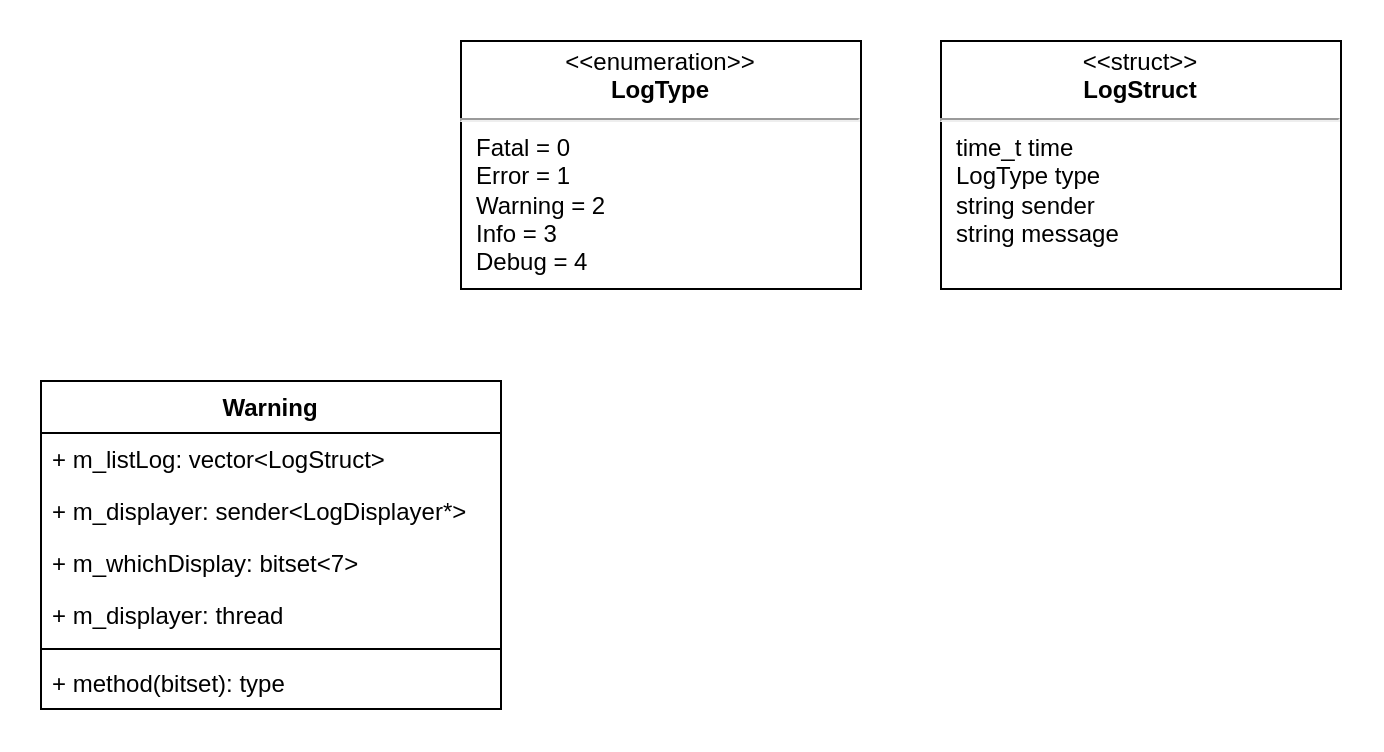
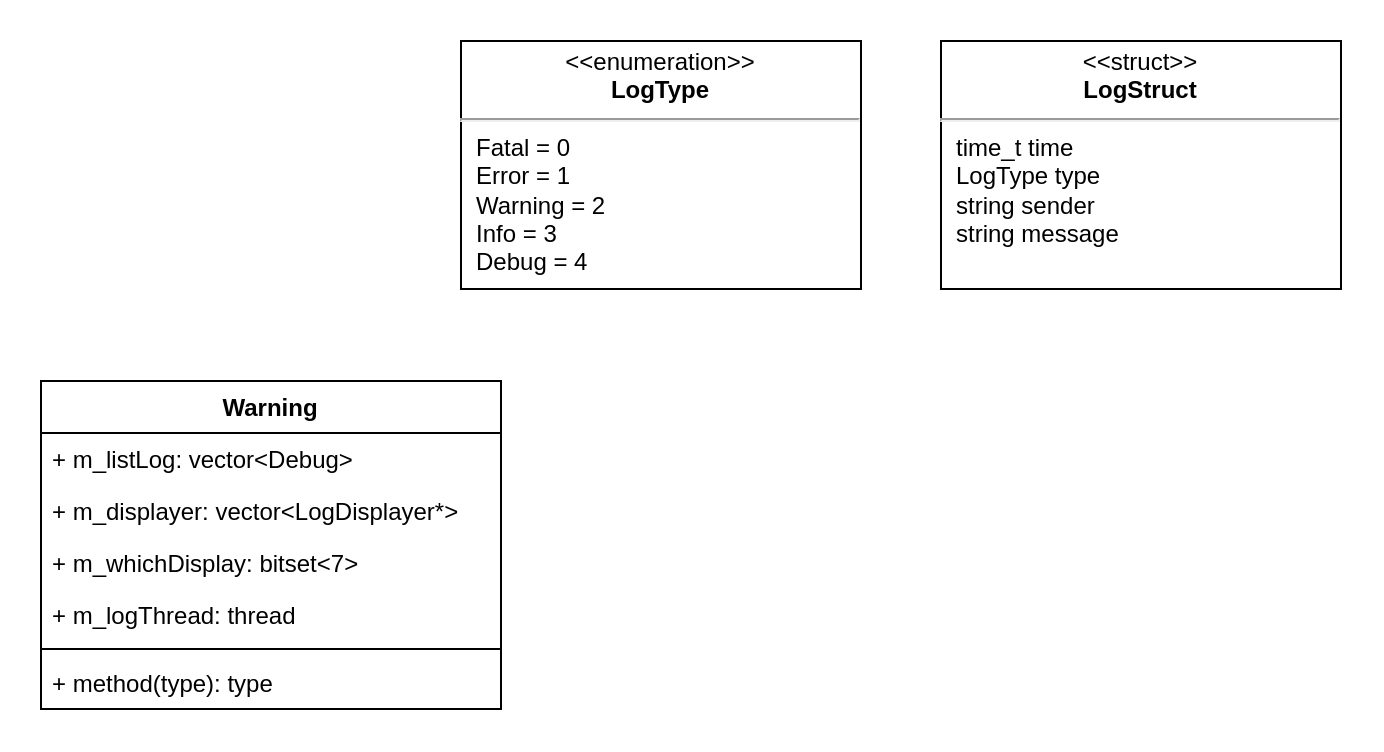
node "+ m_listLog: vector<LogStruct>": label "+ m_listLog: vector<LogStruct>" -> "+ m_listLog: vector<Debug>"
node "+ m_displayer: sender<LogDisplayer*>": label "+ m_displayer: sender<LogDisplayer*>" -> "+ m_displayer: vector<LogDisplayer*>"
node "+ m_displayer: thread": label "+ m_displayer: thread" -> "+ m_logThread: thread"
node "+ method(bitset): type": label "+ method(bitset): type" -> "+ method(type): type"
